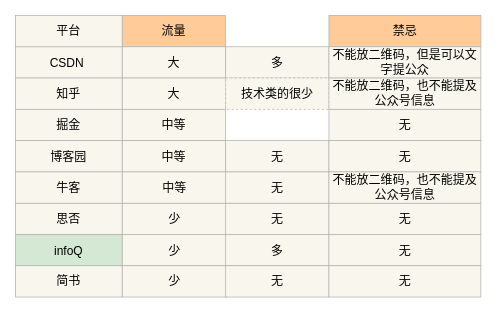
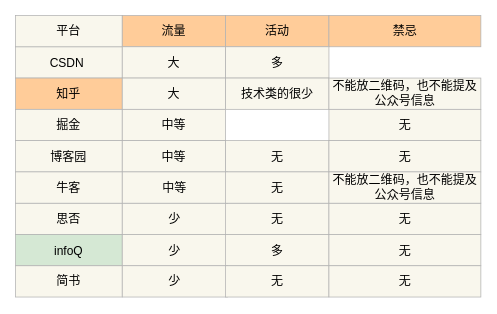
node "活动": added
node "不能放二维码，但是可以文字提公众": removed
node "知乎": fillcolor #f9f7ed -> #ffcc99
node "技术类的很少": style dashed -> solid
